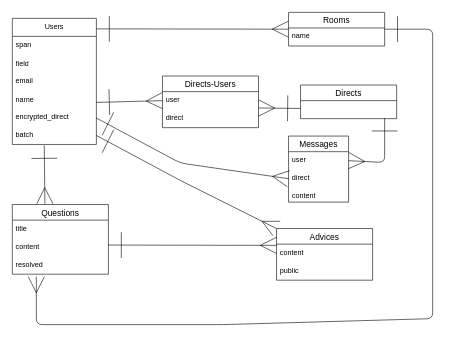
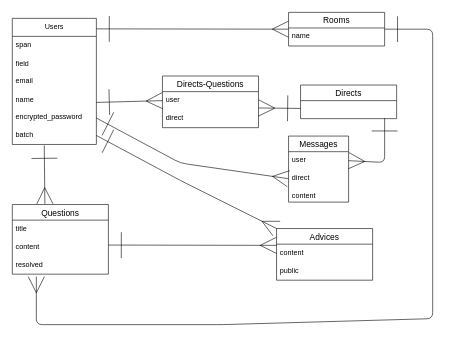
node "Directs-Users": label "Directs-Users" -> "Directs-Questions"
node "encrypted_direct": label "encrypted_direct" -> "encrypted_password"
